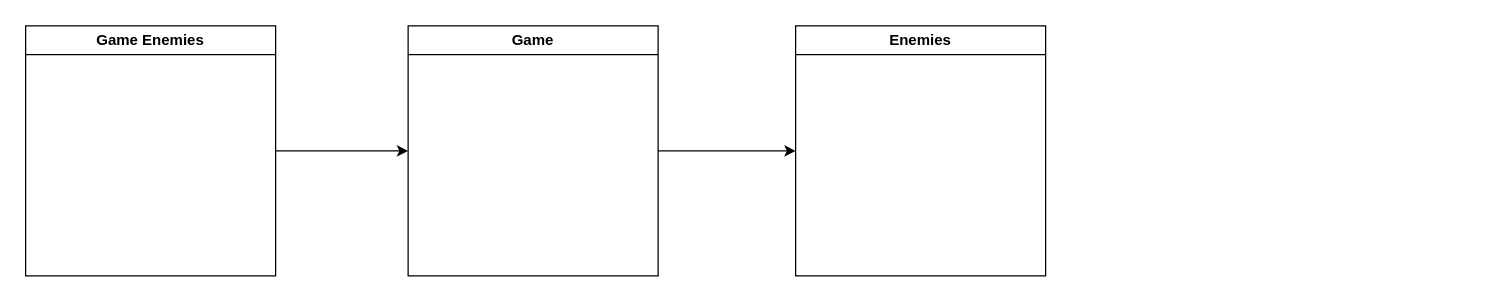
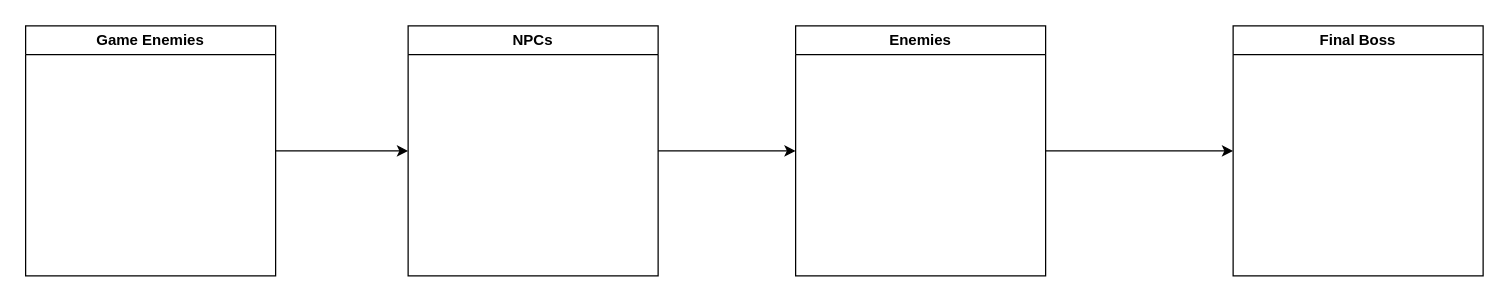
node "Game": label "Game" -> "NPCs"
edge "Enemies" -> "Final Boss": added
node "Final Boss": added
